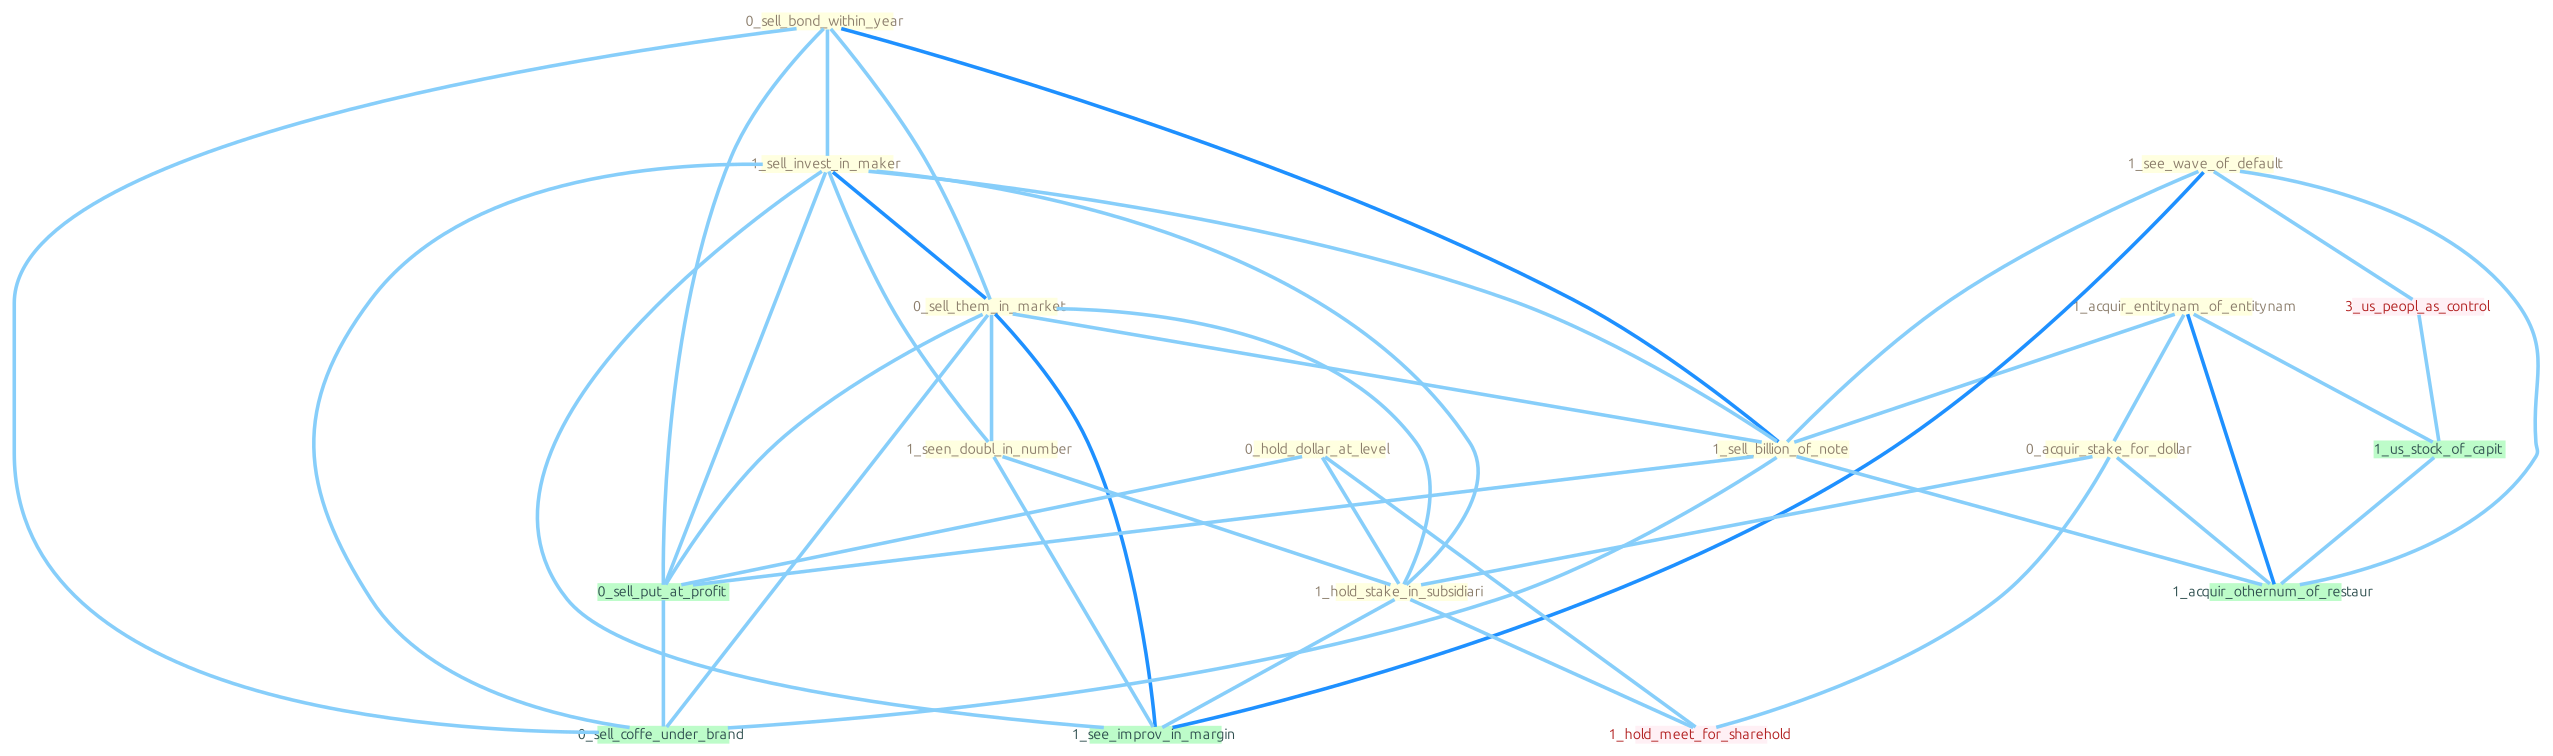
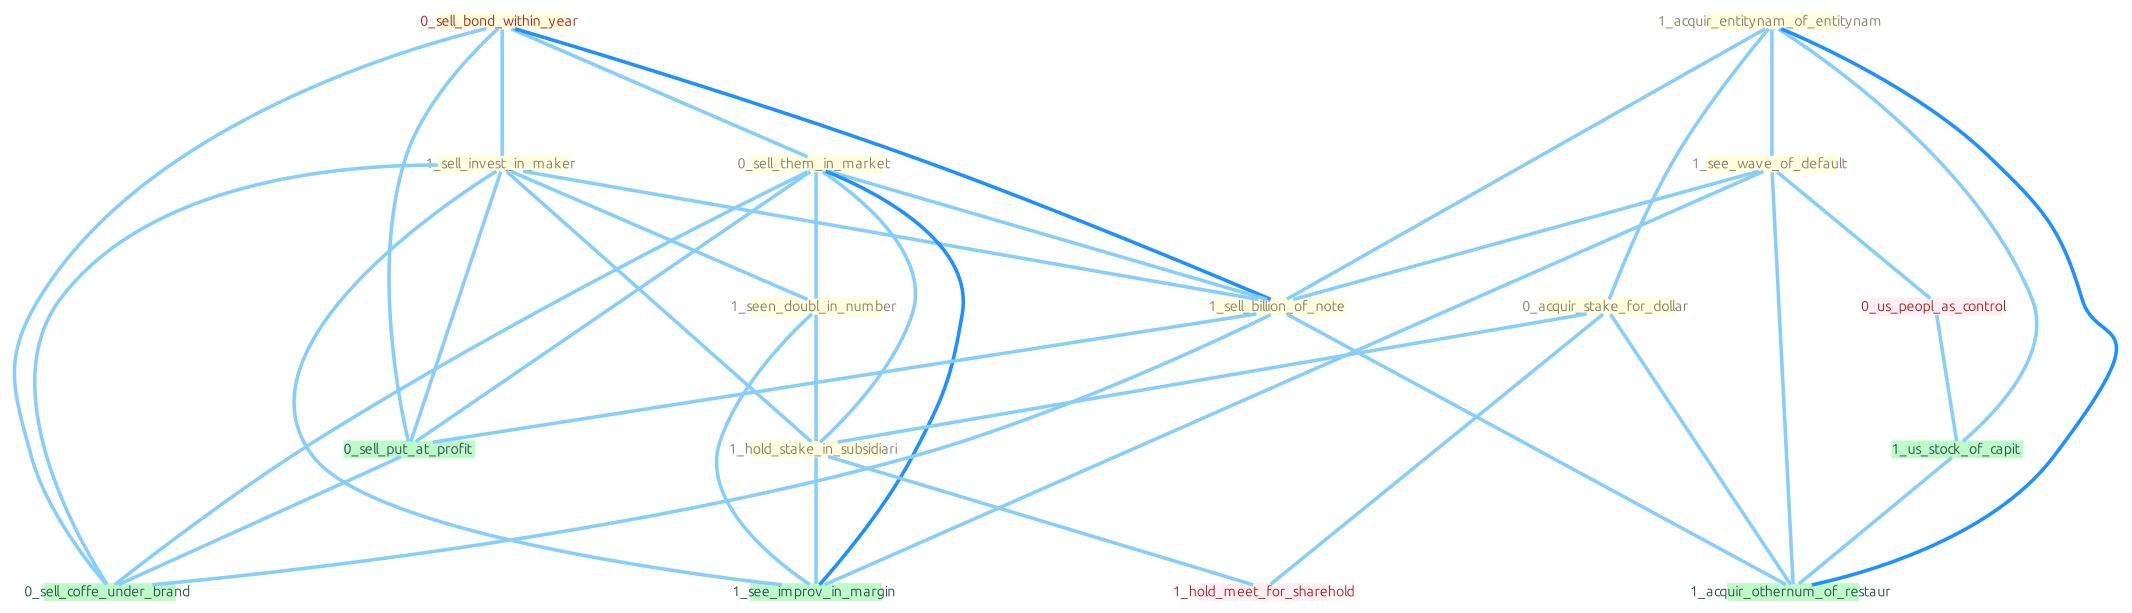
node "0_sell_bond_within_year": fontcolor #8b7d6b -> #b22222
edge "1_acquir_entitynam_of_entitynam" -- "1_see_wave_of_default": added
edge "1_sell_invest_in_maker" -- "0_sell_them_in_market": removed
node "3_us_peopl_as_control": label "3_us_peopl_as_control" -> "0_us_peopl_as_control"
node "0_hold_dollar_at_level": removed
edge "1_see_wave_of_default" -- "1_see_improv_in_margin": color #1e90ff -> #87cefa
